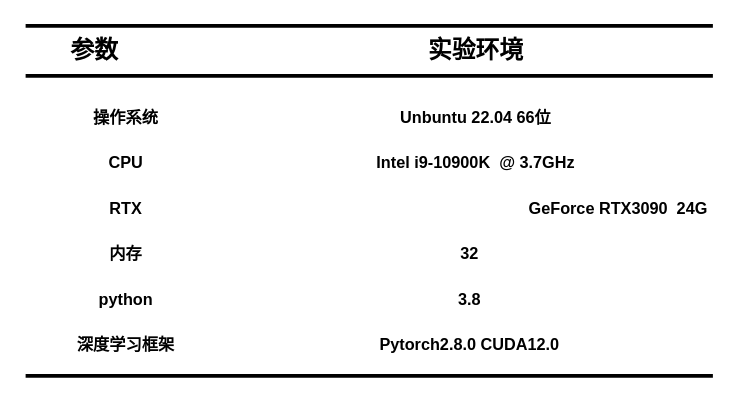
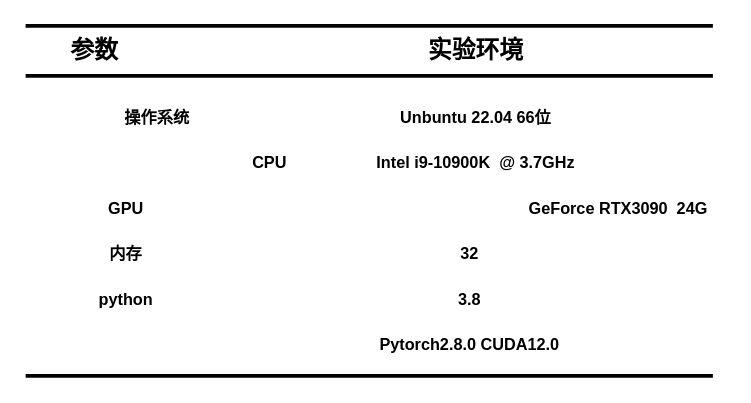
node "操作系统": moved (126, 117) -> (157, 117)
node "CPU": moved (126, 162) -> (269, 162)
node "RTX": label "RTX" -> "GPU"
node "深度学习框架": removed
